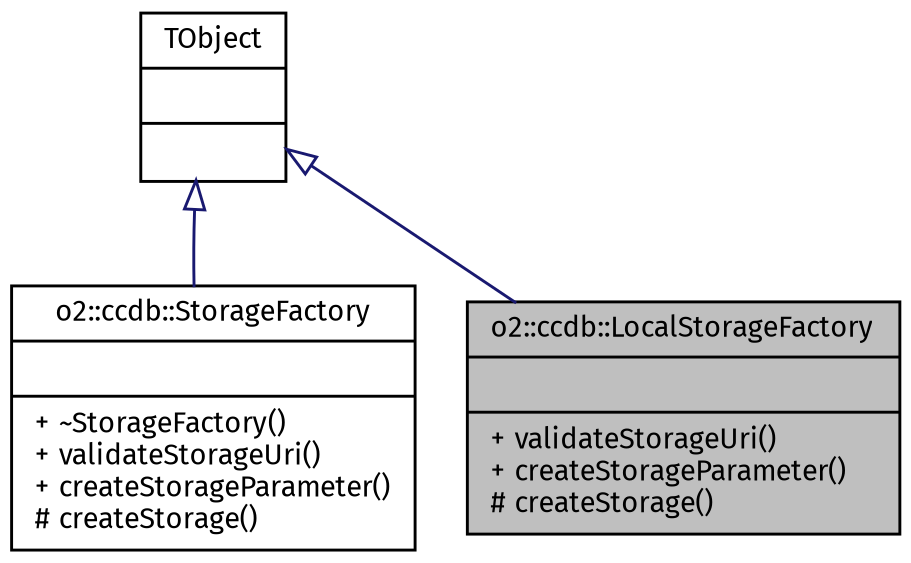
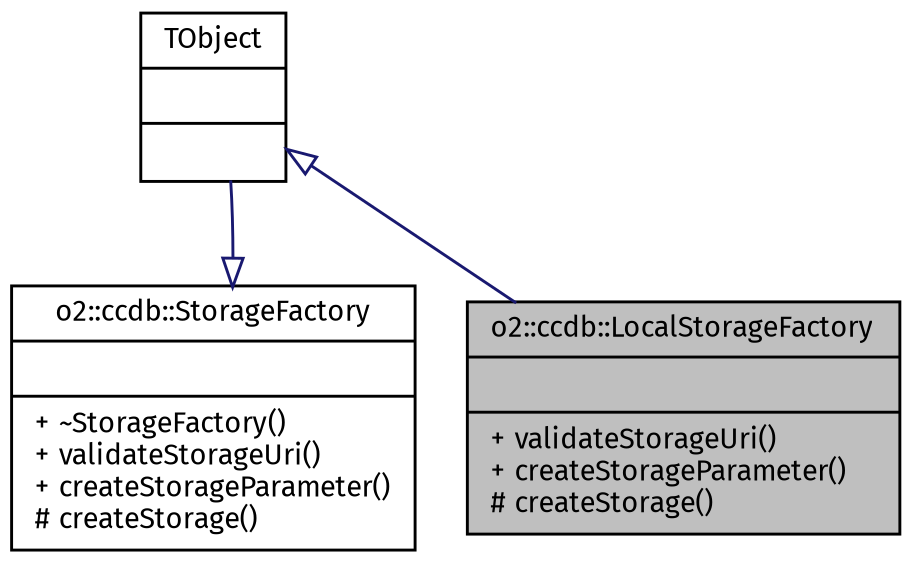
edge "o2::ccdb::StorageFactory" -> "TObject": reversed
